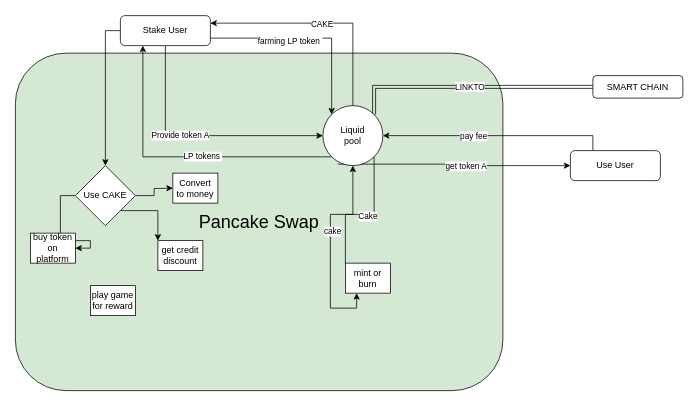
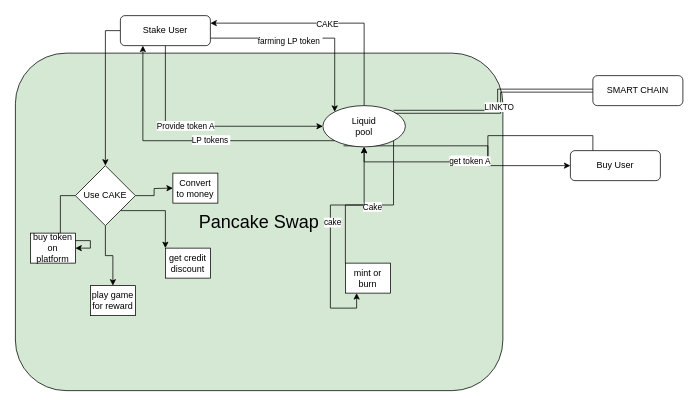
node "SMART CHAIN": size 90x23 -> 90x30
node "Liquid pool": size 60x60 -> 83x41
node "Use User": label "Use User" -> "Buy User"
edge "Use CAKE" -> "play game for reward": added
node "get credit discount": moved (180, 255) -> (188, 263)
